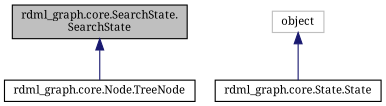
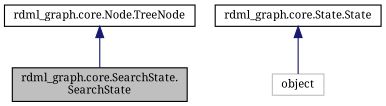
edge "rdml_graph.core.State.State" -> "object": reversed
edge "rdml_graph.core.Node.TreeNode" -> "rdml_graph.core.SearchState. SearchState": reversed
